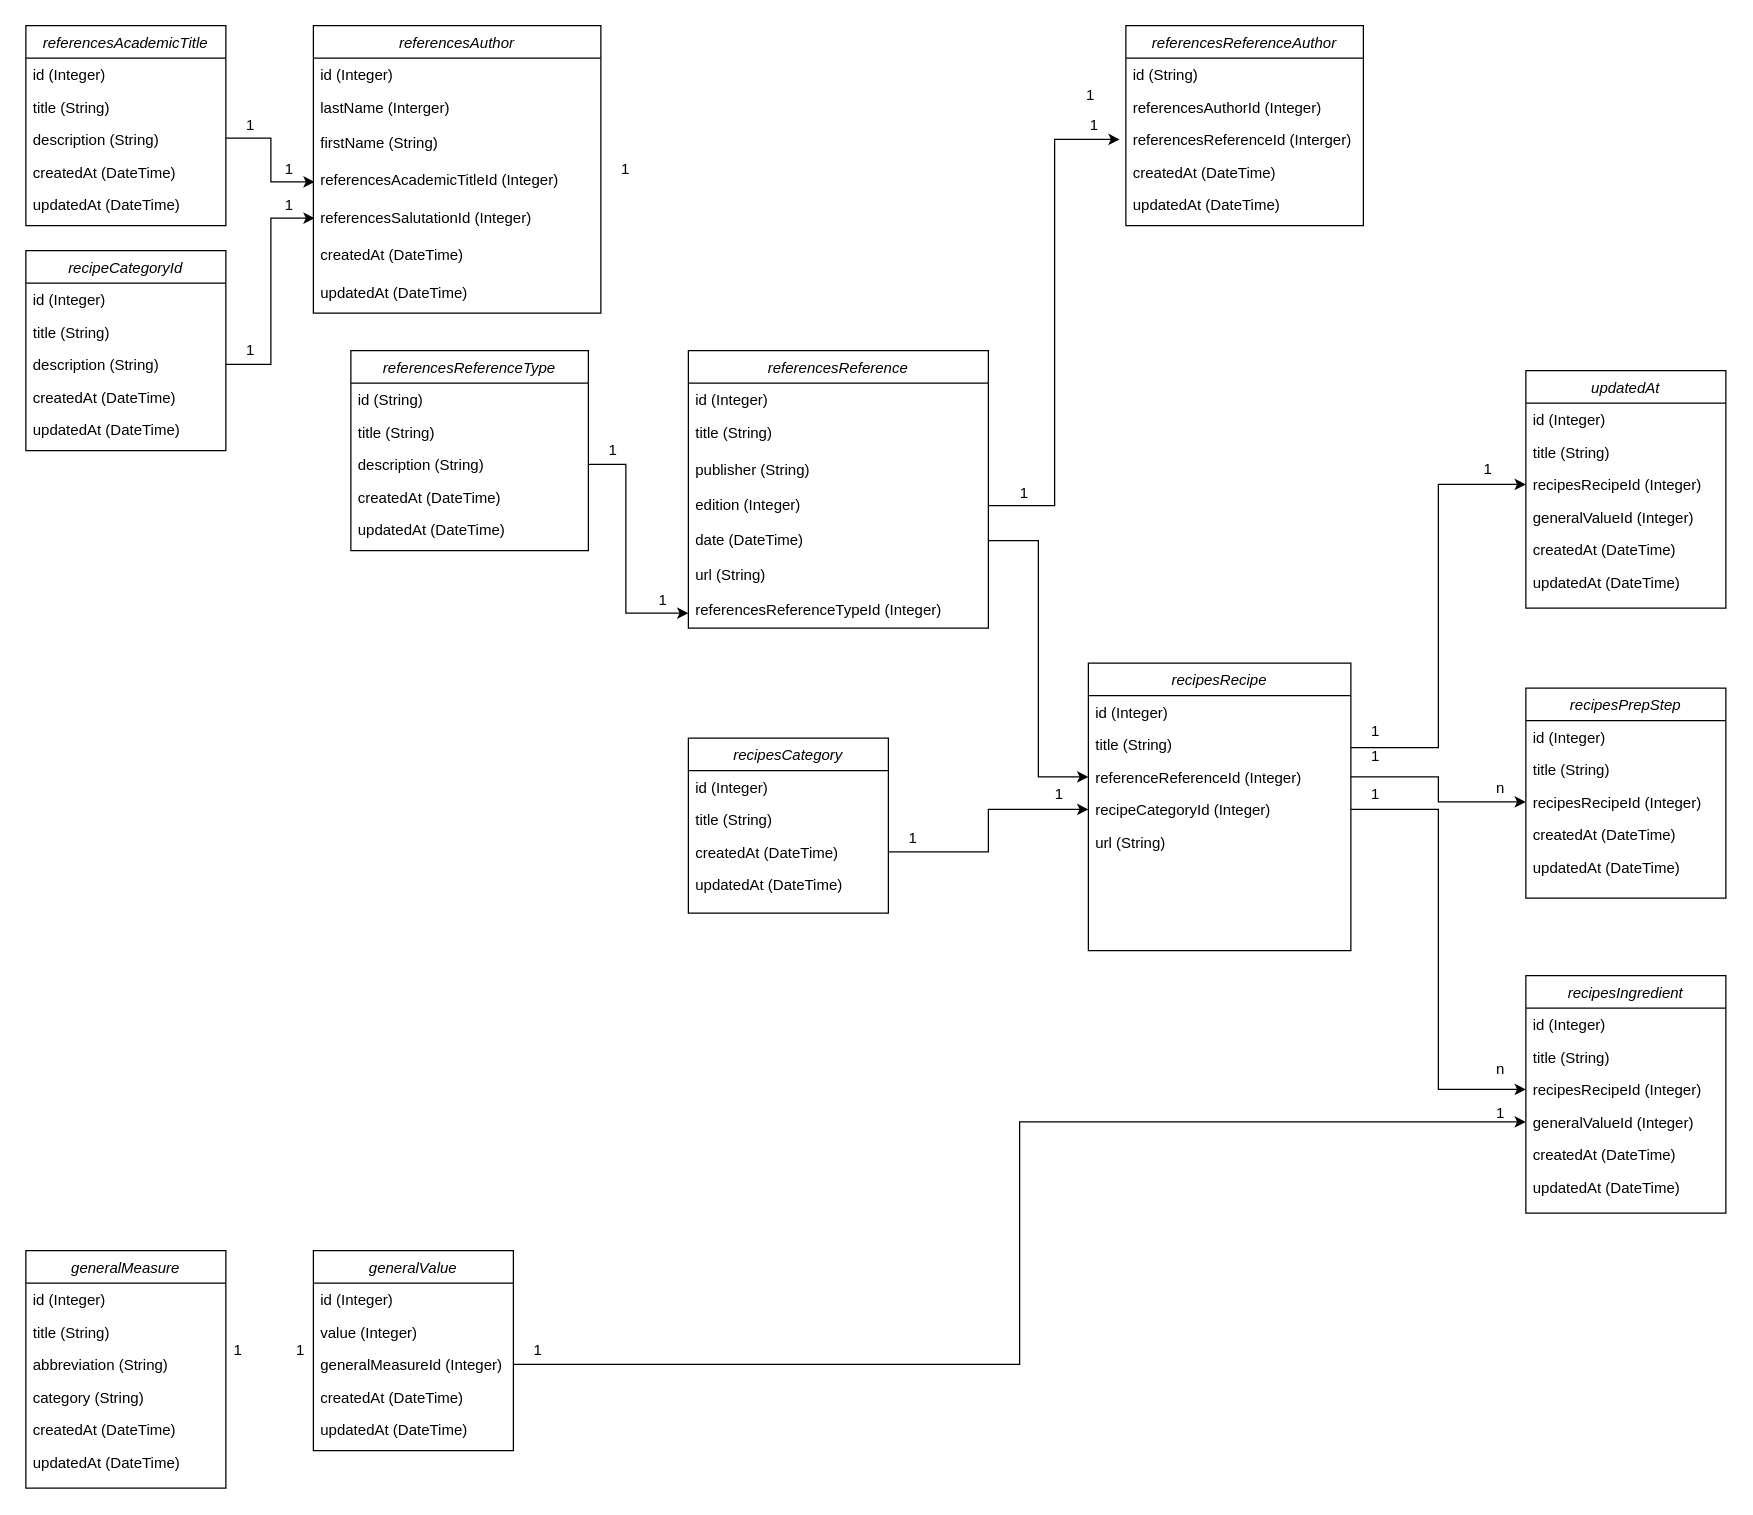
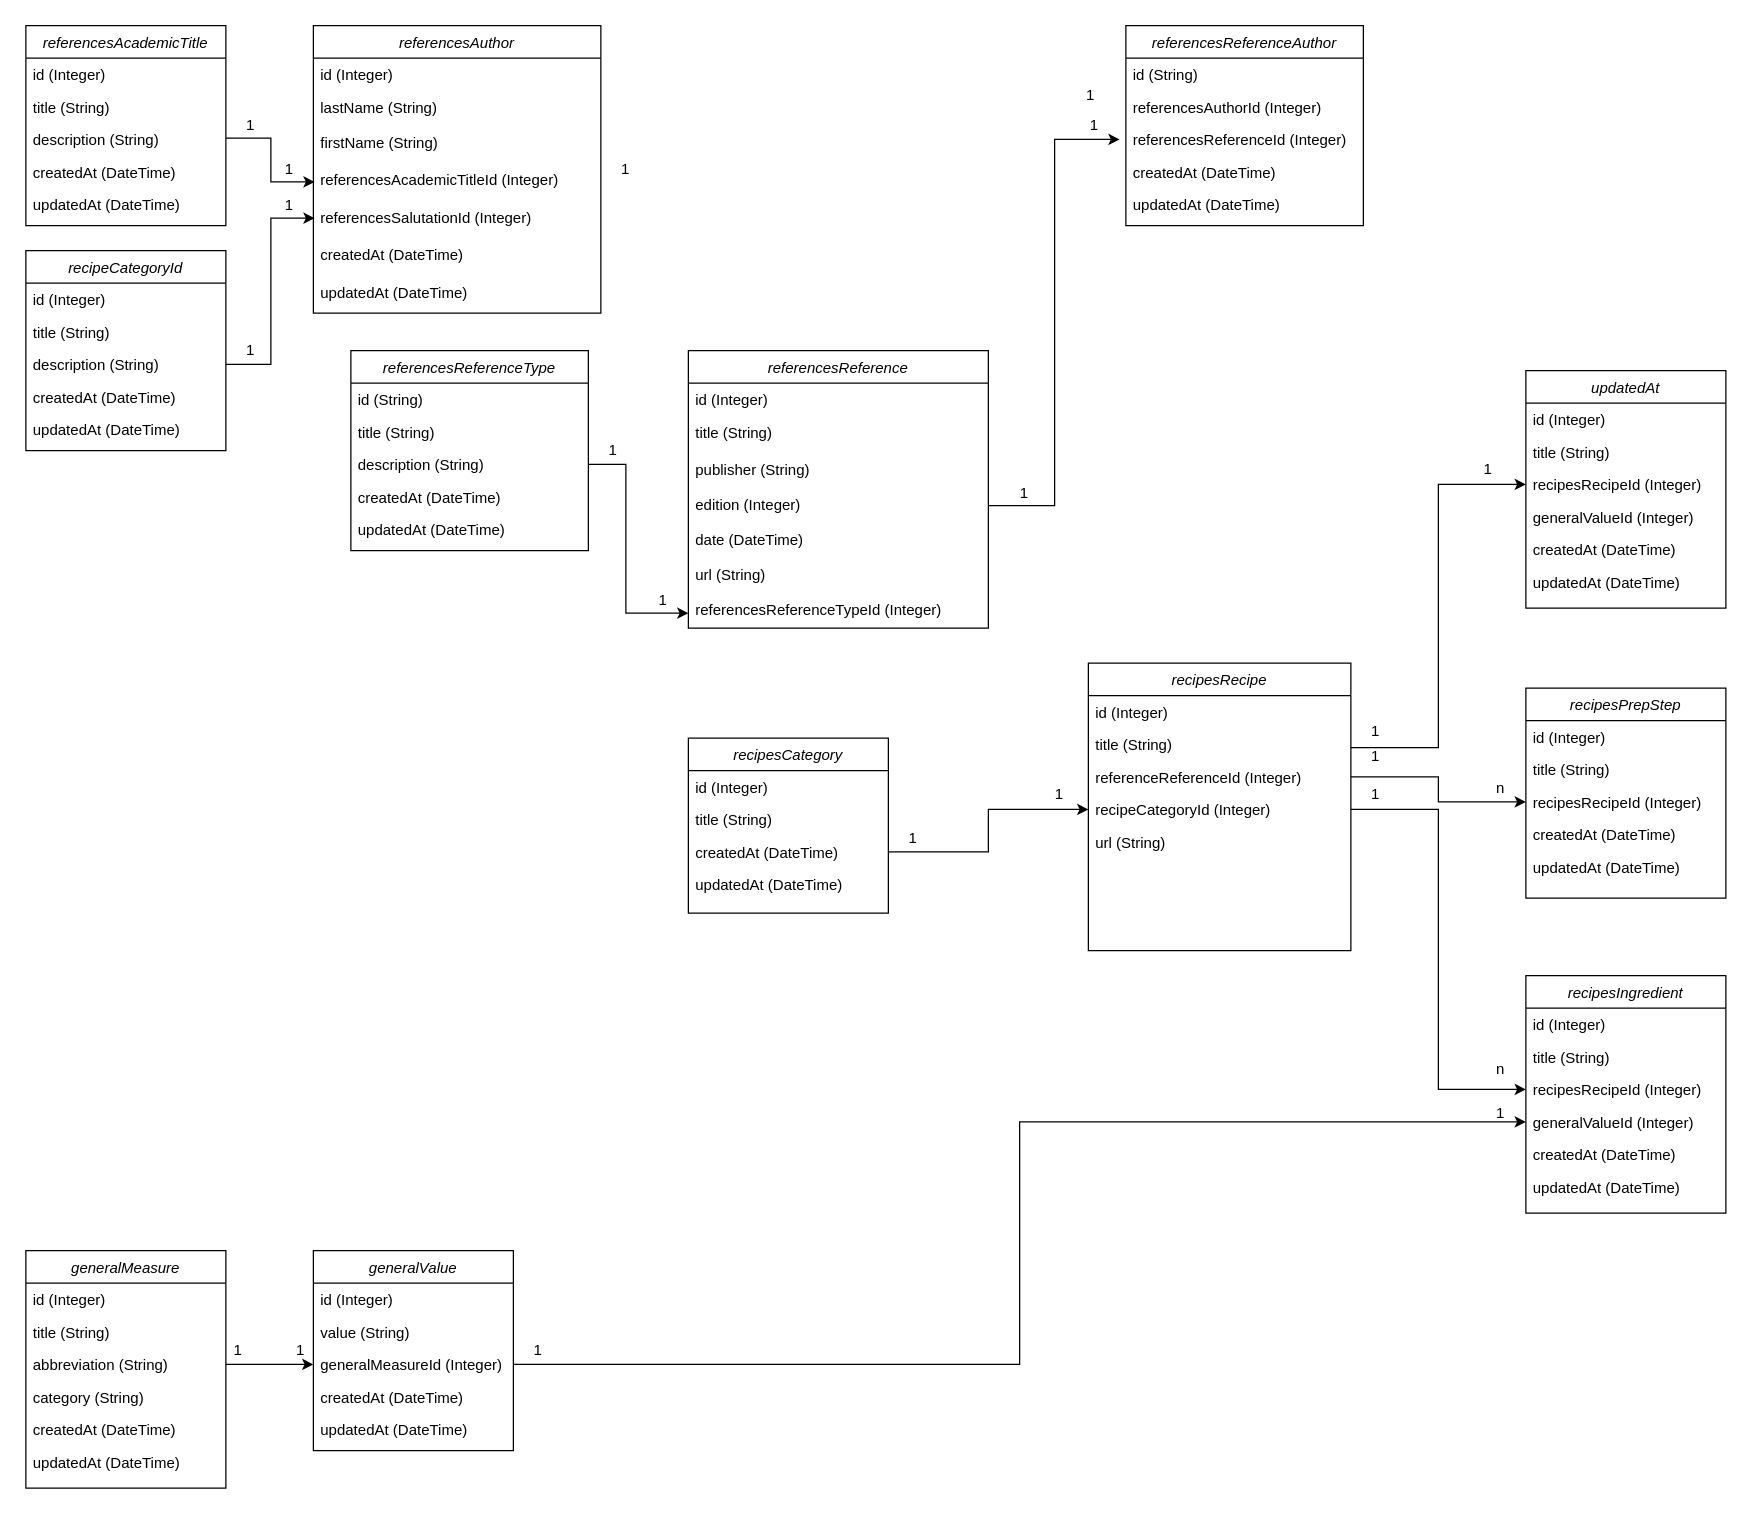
node "lastName (Interger)": label "lastName (Interger)" -> "lastName (String)"
node "referencesReferenceId (Interger)": label "referencesReferenceId (Interger)" -> "referencesReferenceId (Integer)"
edge "date (DateTime)" -> "referenceReferenceId (Integer)": removed
node "value (Integer)": label "value (Integer)" -> "value (String)"
edge "abbreviation (String)" -> "generalMeasureId (Integer)": added
